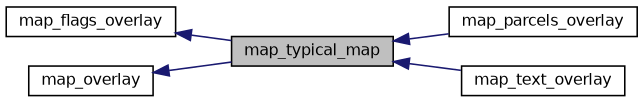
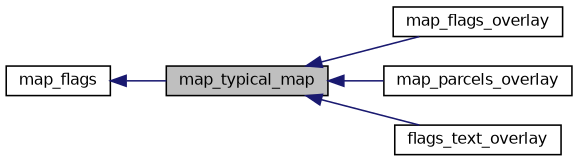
edge "map_typical_map" -> "map_flags_overlay": reversed
node "map_overlay": label "map_overlay" -> "map_flags"
node "map_text_overlay": label "map_text_overlay" -> "flags_text_overlay"
